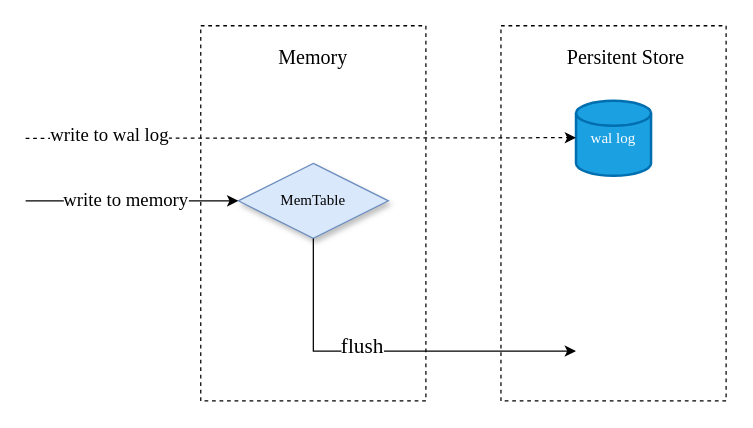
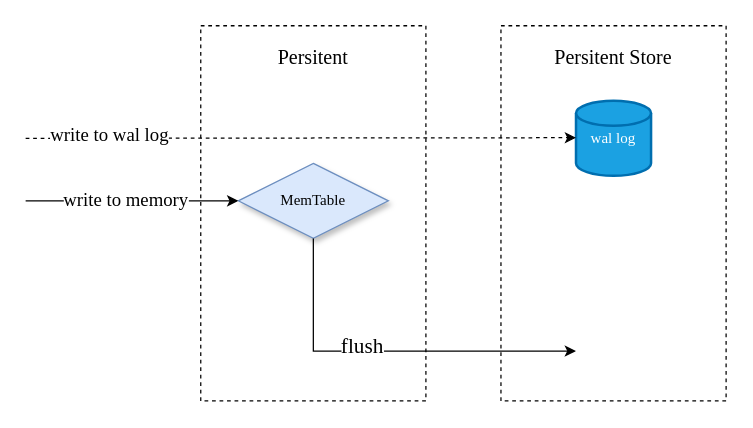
node "Memory": label "Memory" -> "Persitent"
node "Persitent Store": moved (626, 57) -> (613, 57)
